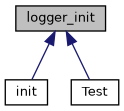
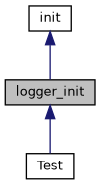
edge "init" -> "logger_init": reversed
